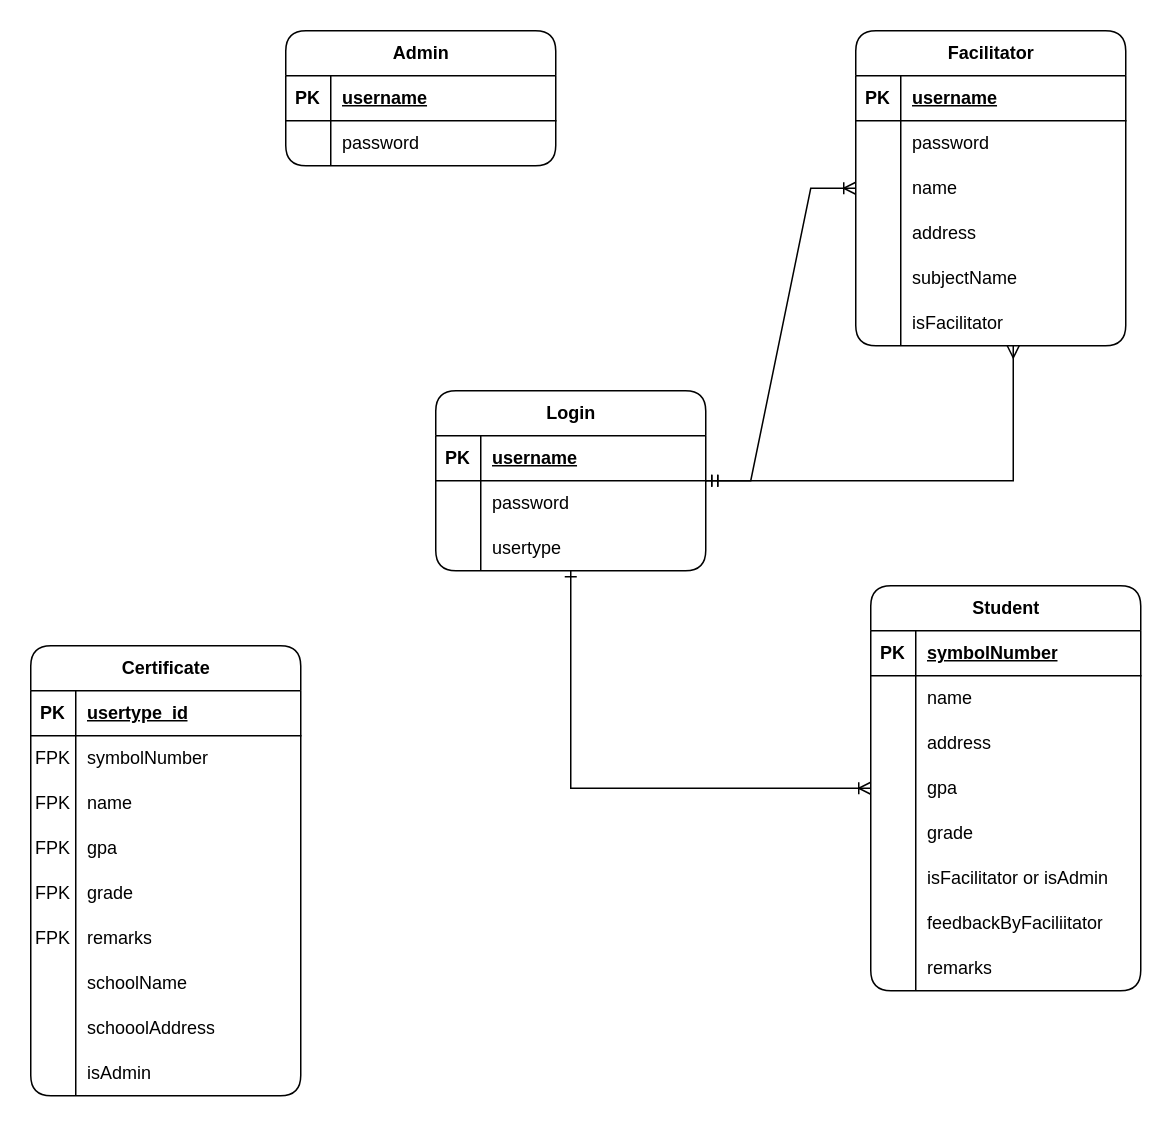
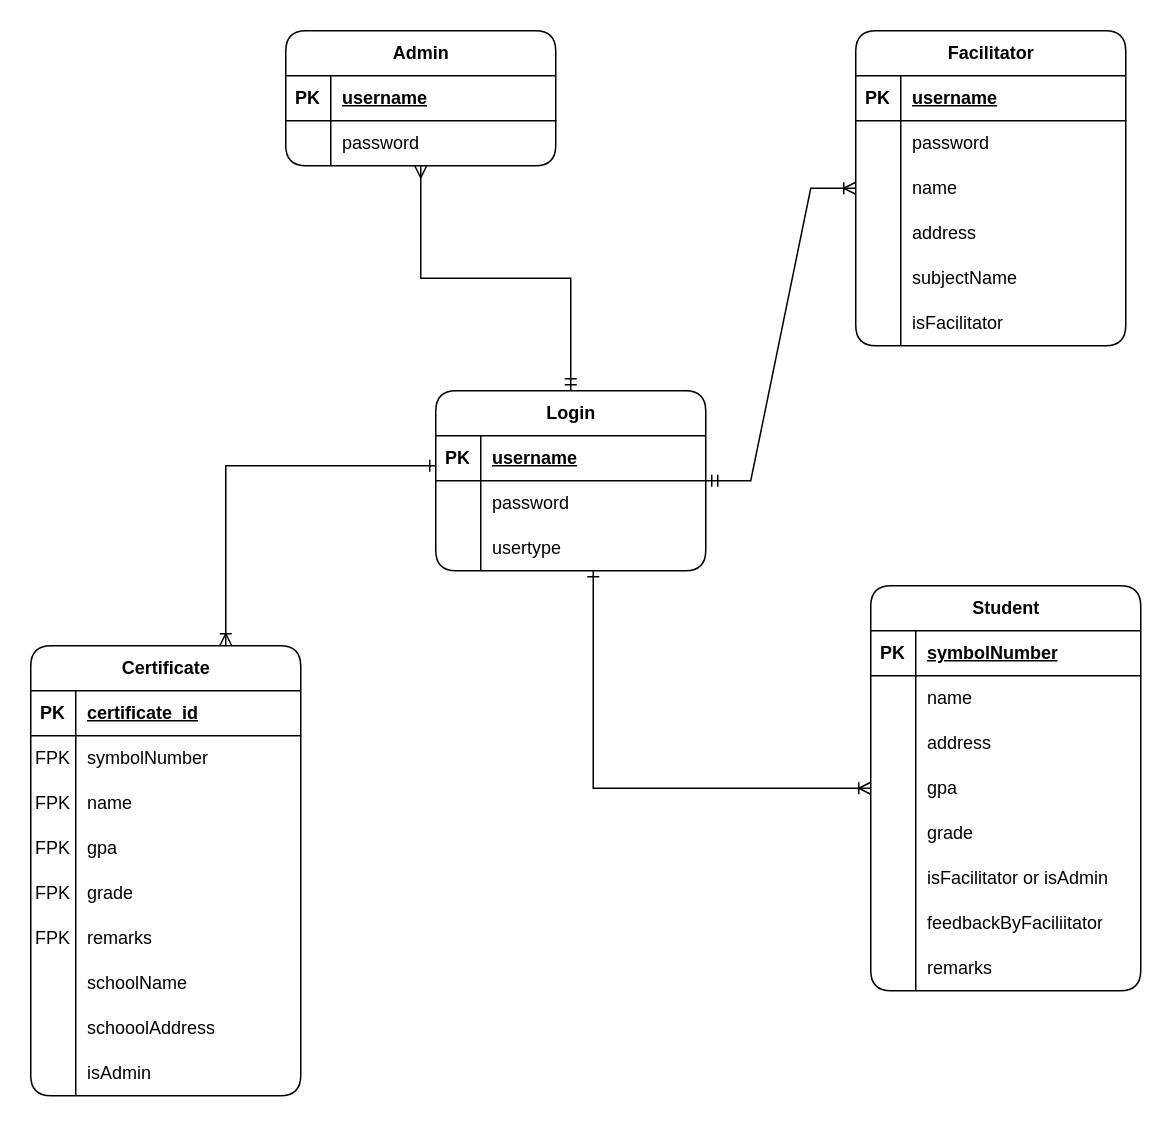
edge "Login" -- "Certificate": added
edge "isFacilitator" -- "Login": now "Admin" -- "Login"
edge "Login" -- "Student": now "usertype" -- "Student"
node "usertype_id": label "usertype_id" -> "certificate_id"
